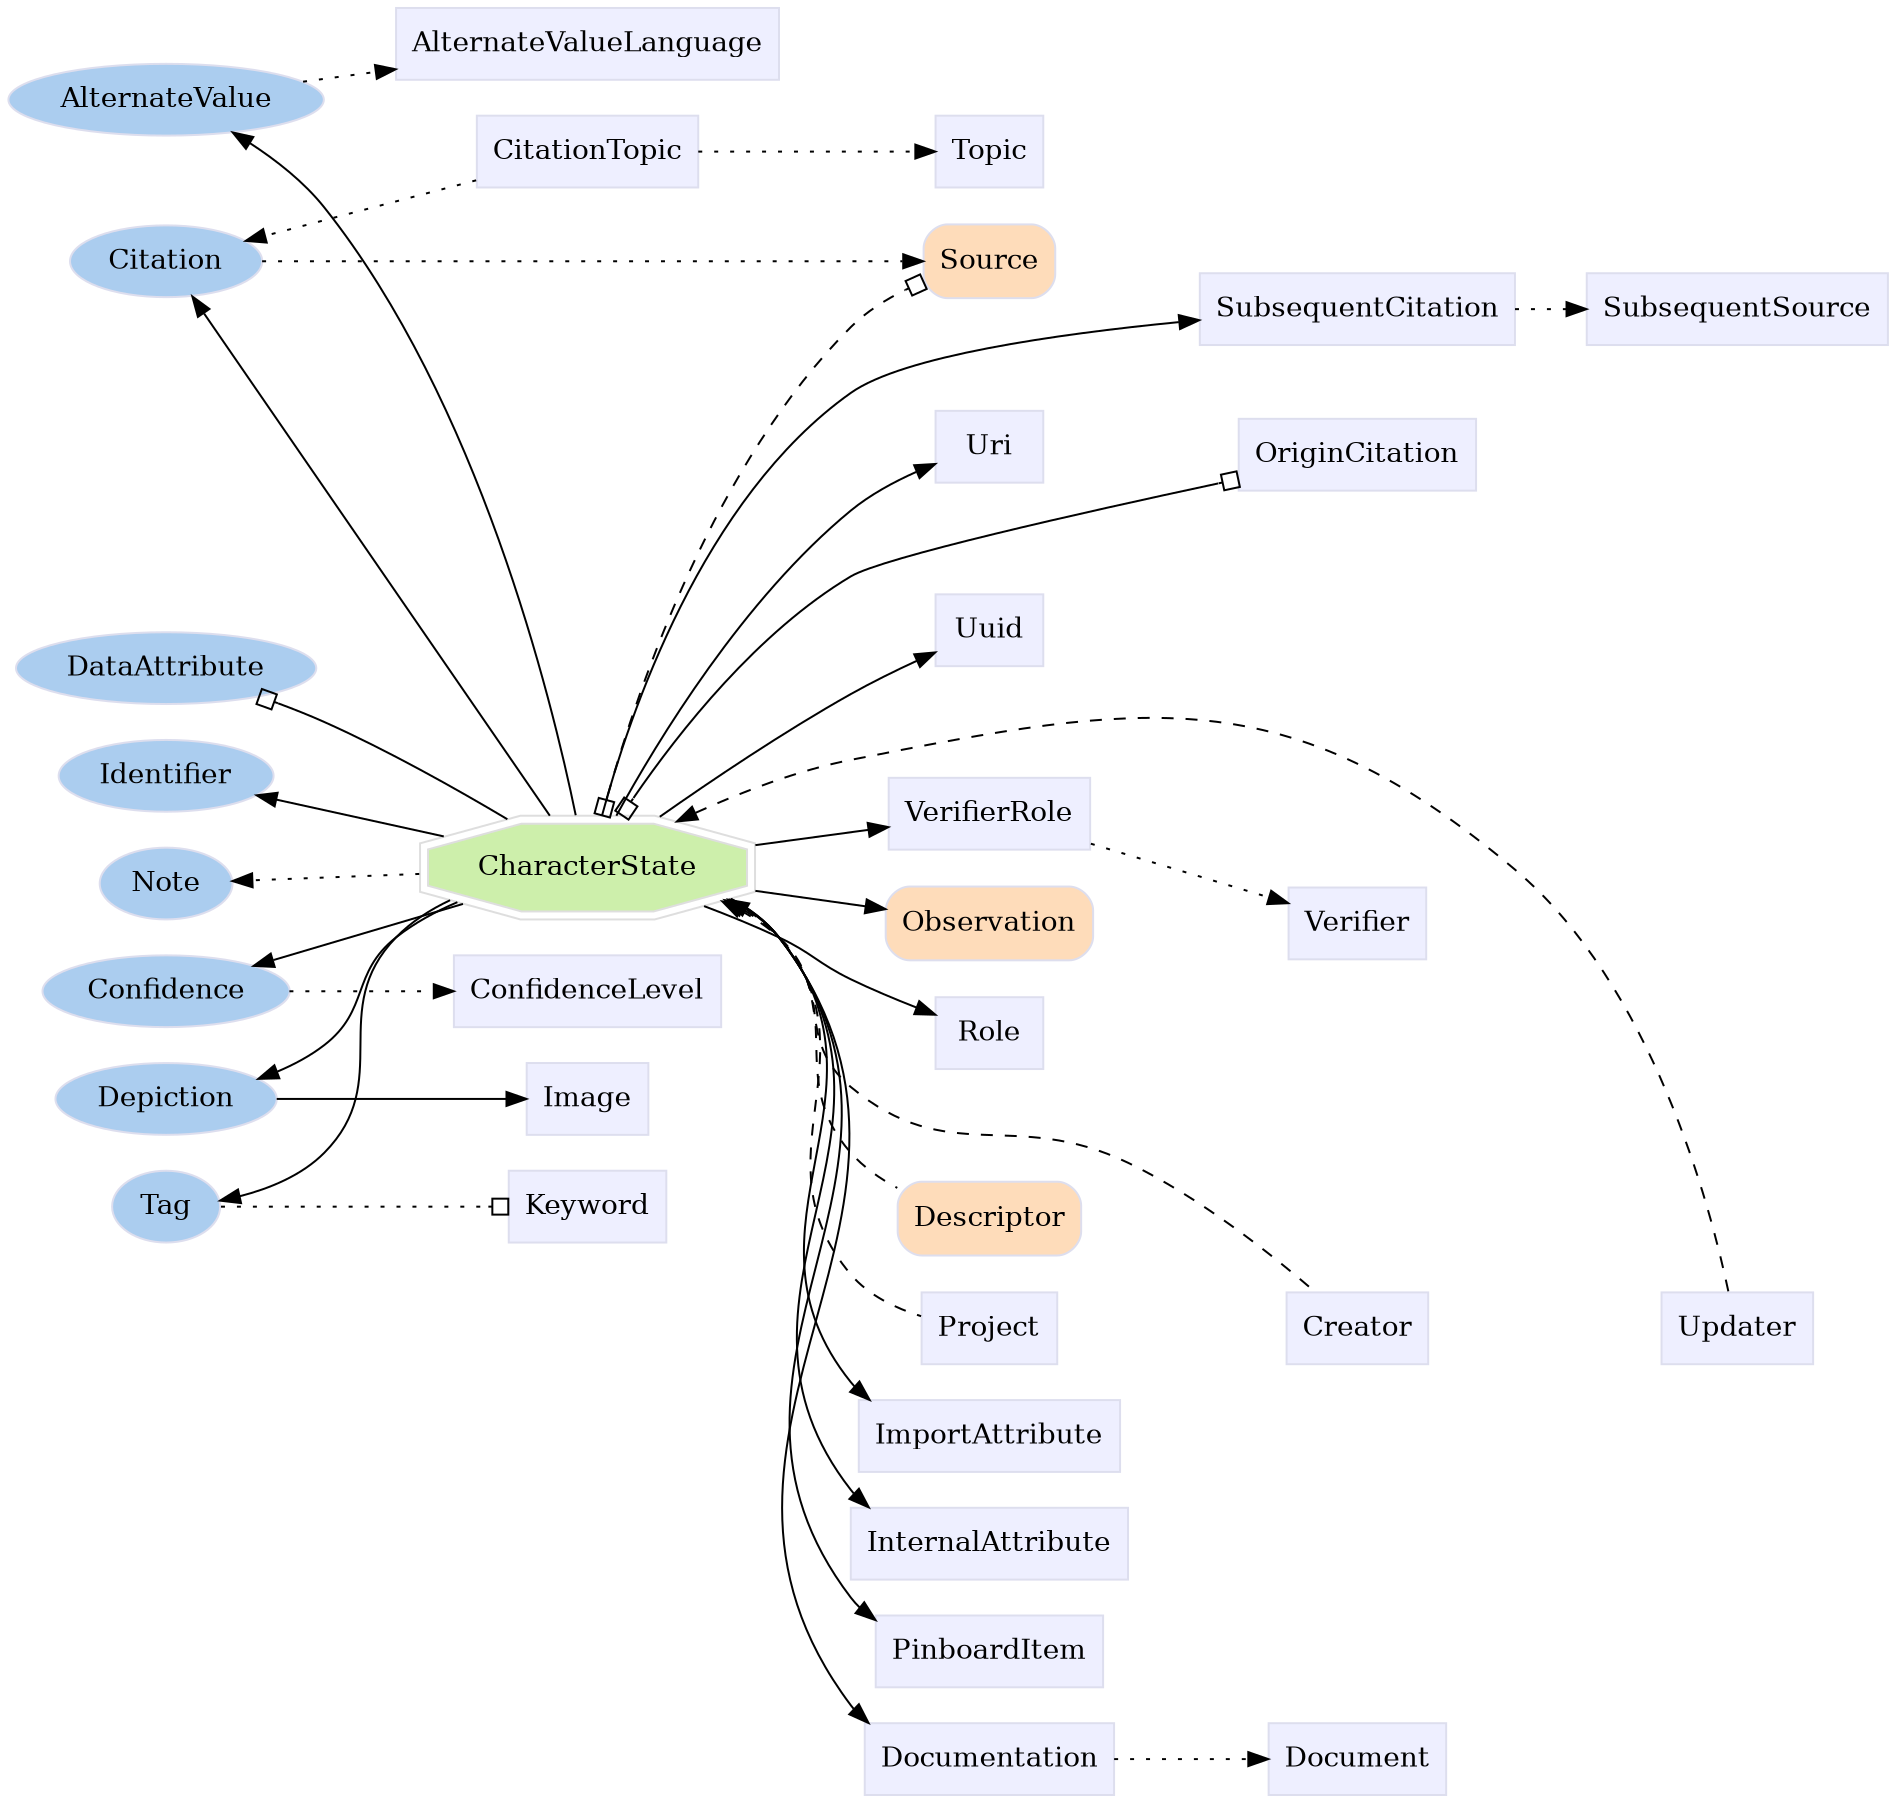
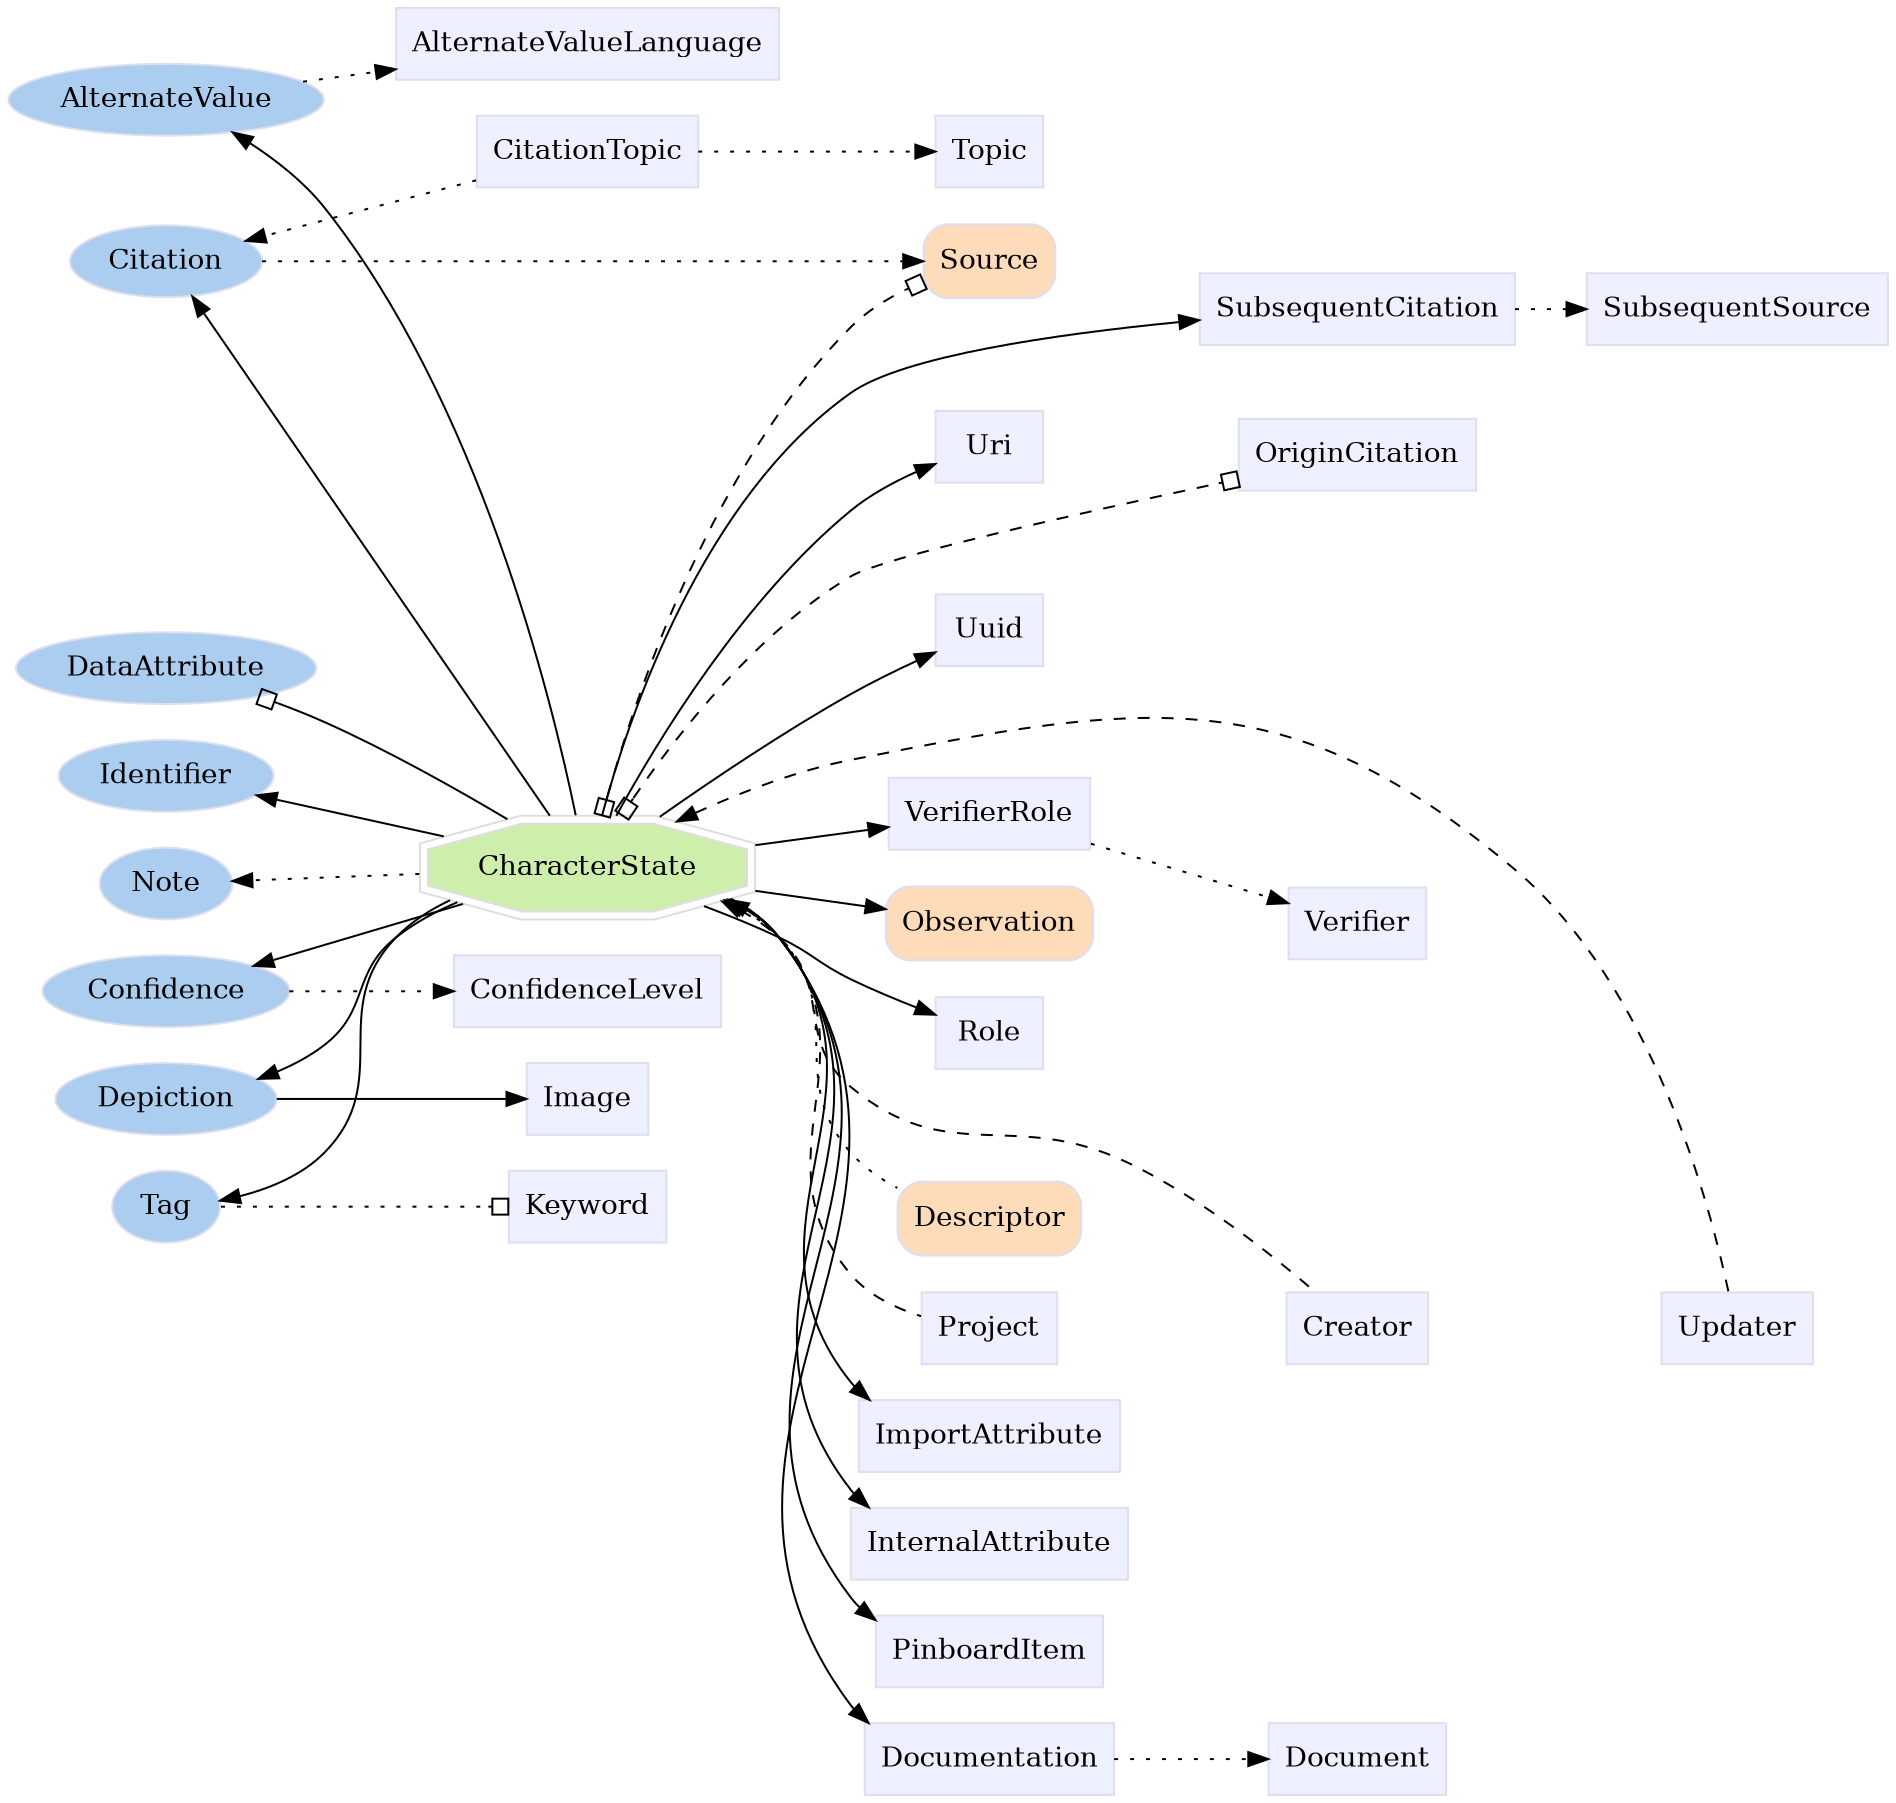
edge "OriginCitation" -- "CharacterState": style solid -> dashed
edge "Descriptor" -> "CharacterState": style dashed -> dotted
